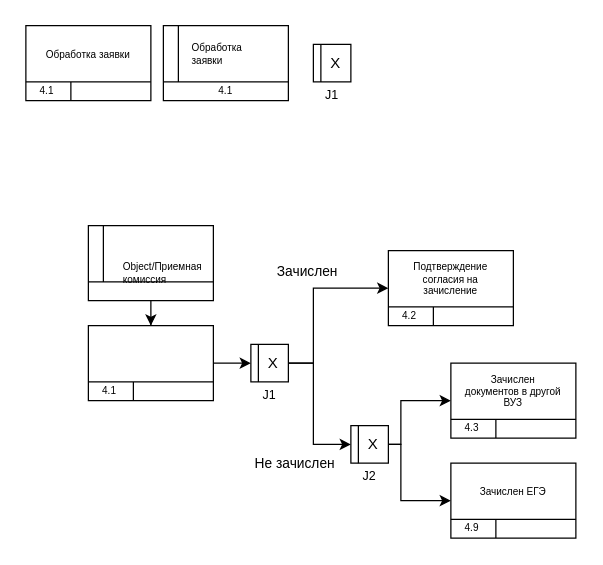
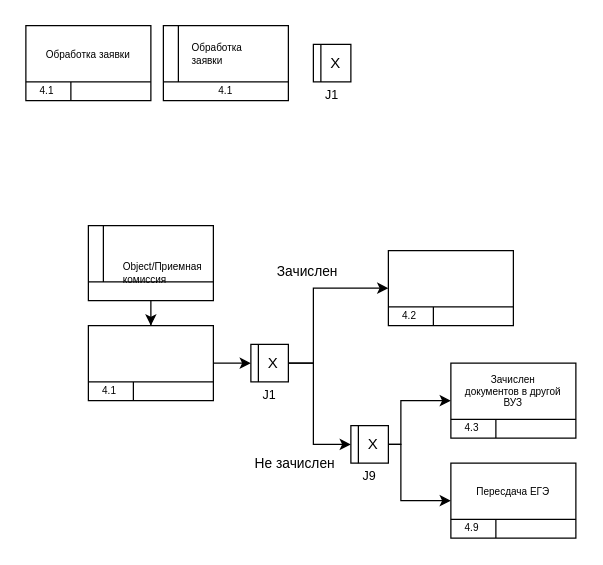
node "Подтверждение согласия на зачисление": removed
node "J2": label "J2" -> "J9"
node "Зачислен ЕГЭ": label "Зачислен ЕГЭ" -> "Пересдача ЕГЭ"
